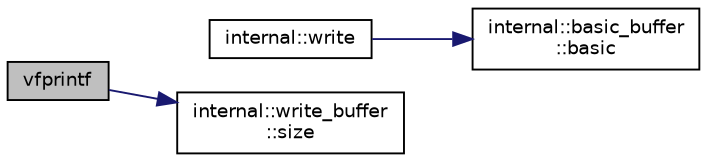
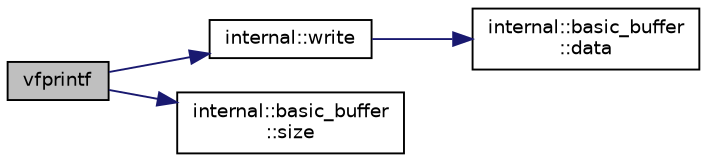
node "internal::basic_buffer ::basic": label "internal::basic_buffer ::basic" -> "internal::basic_buffer ::data"
edge "vfprintf" -> "internal::write": added
node "internal::write_buffer ::size": label "internal::write_buffer ::size" -> "internal::basic_buffer ::size"
